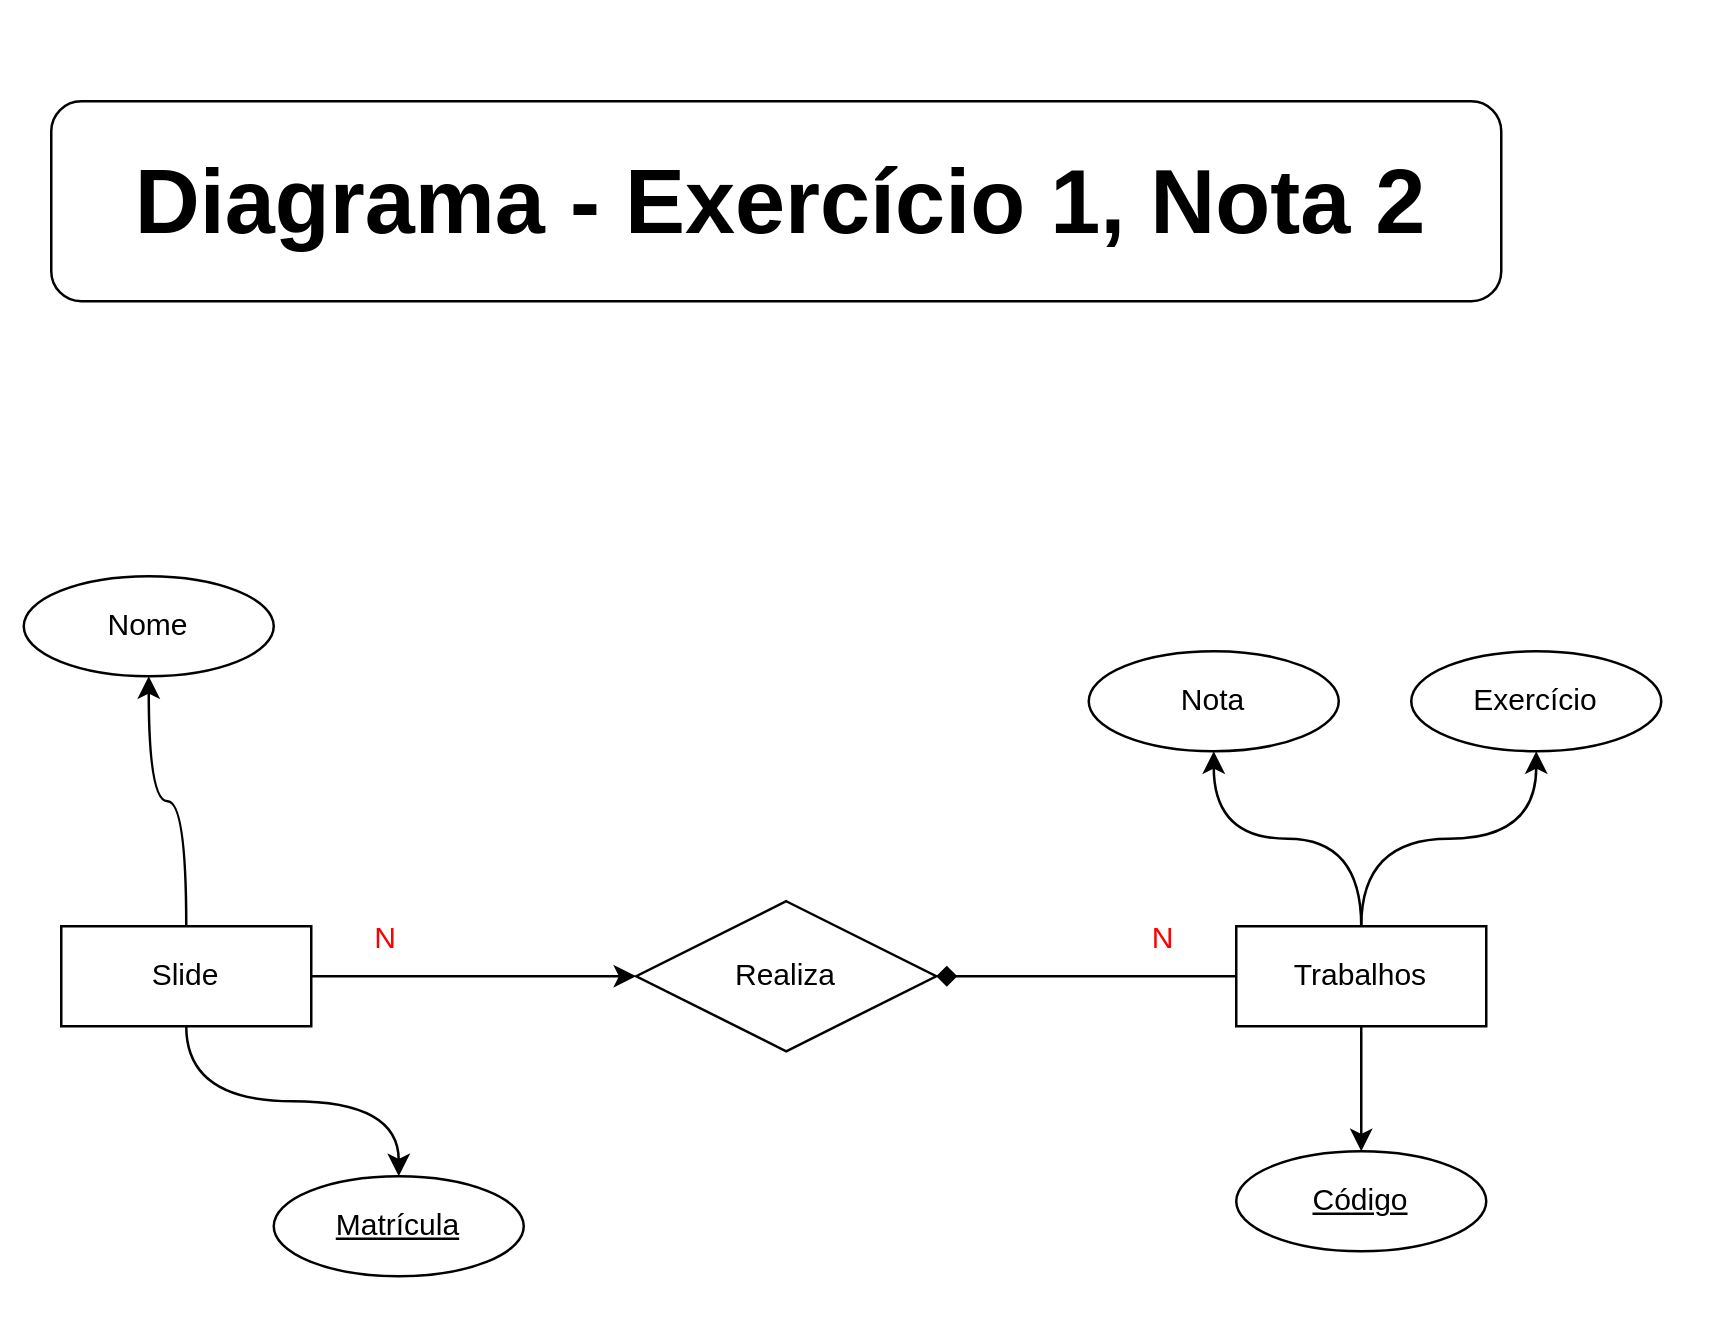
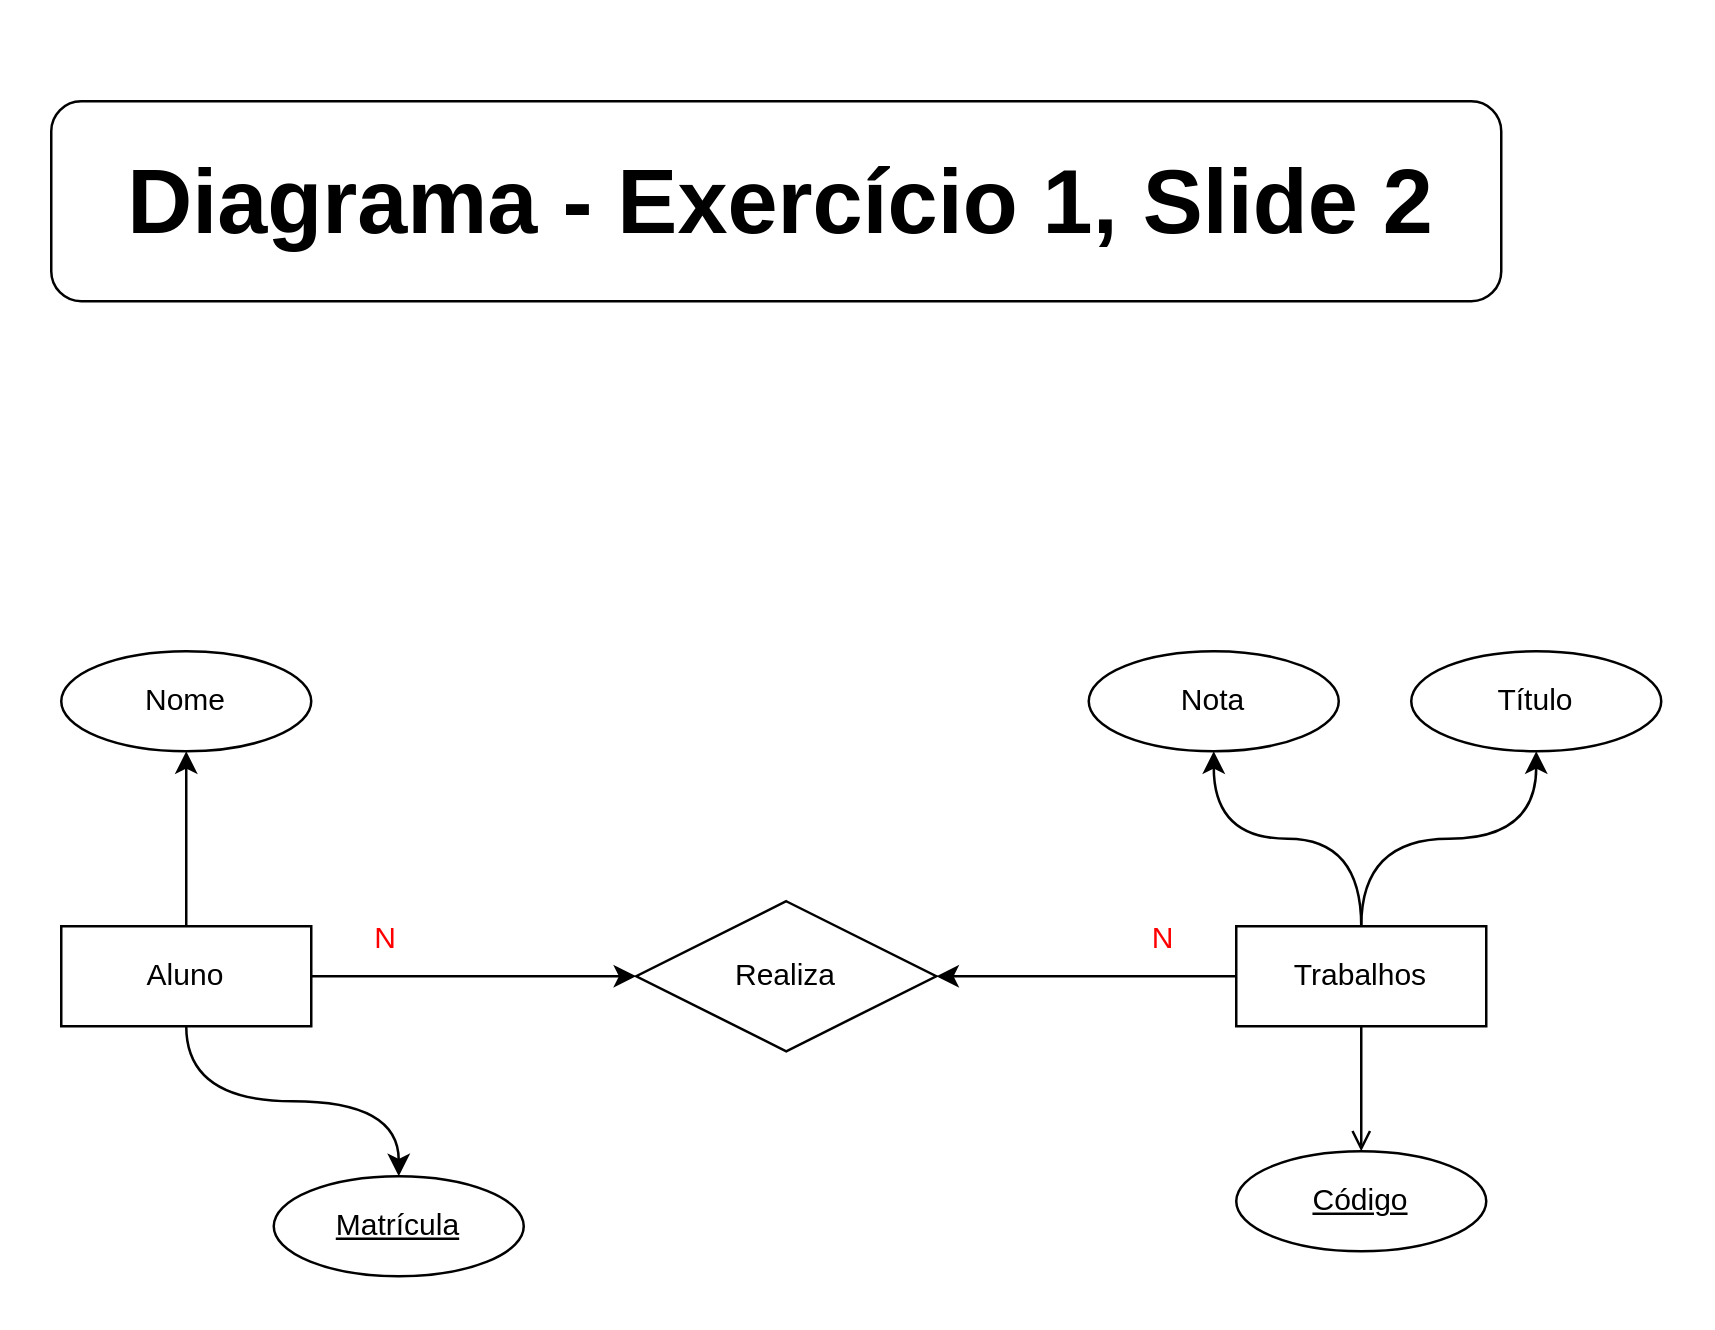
node "Diagrama - Exercício 1, Nota 2": label "Diagrama - Exercício 1, Nota 2" -> "Diagrama - Exercício 1, Slide 2"
node "Nome": moved (149, 626) -> (186, 701)
node "Exercício": label "Exercício" -> "Título"
node "Slide": label "Slide" -> "Aluno"
edge "Trabalhos" -> "Realiza": arrowhead diamond -> classic
edge "Trabalhos" -> "Código": arrowhead classic -> open
